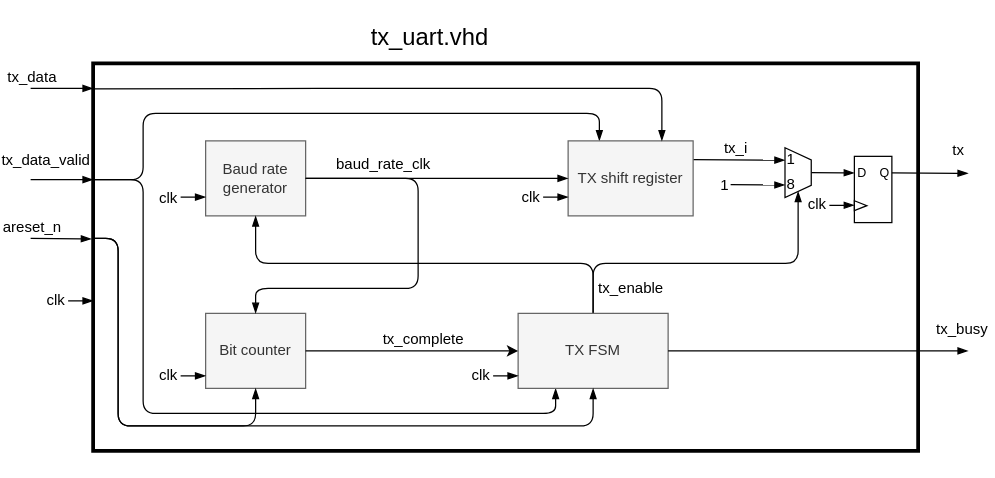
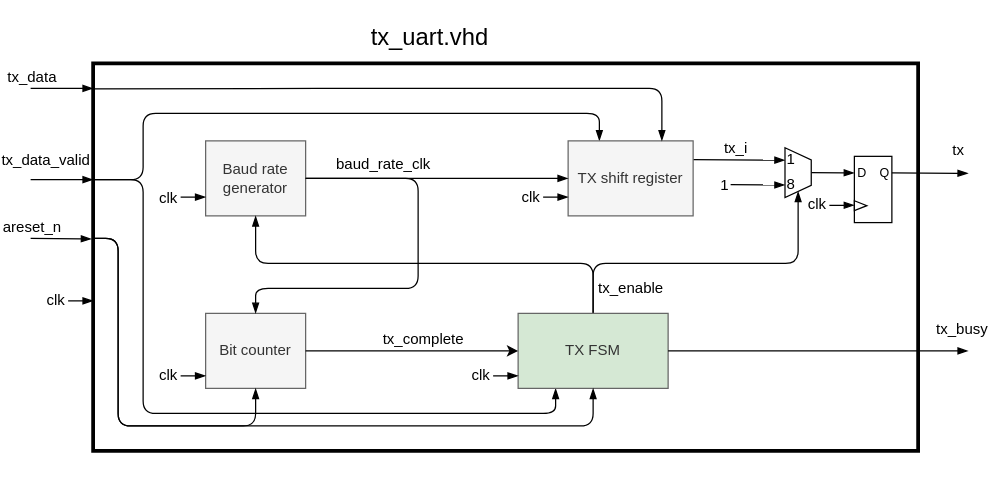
node "TX FSM": fillcolor #f5f5f5 -> #d5e8d4
